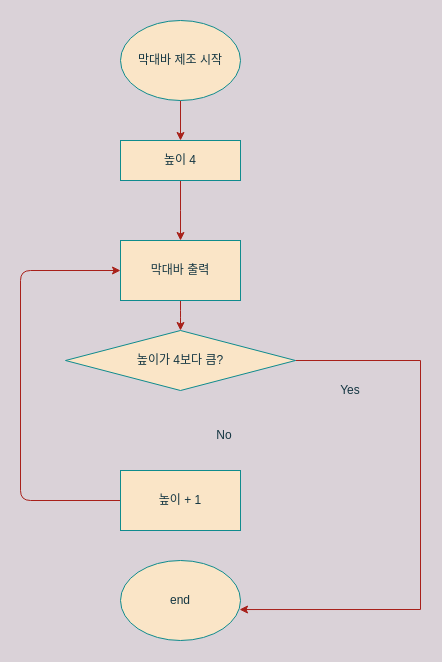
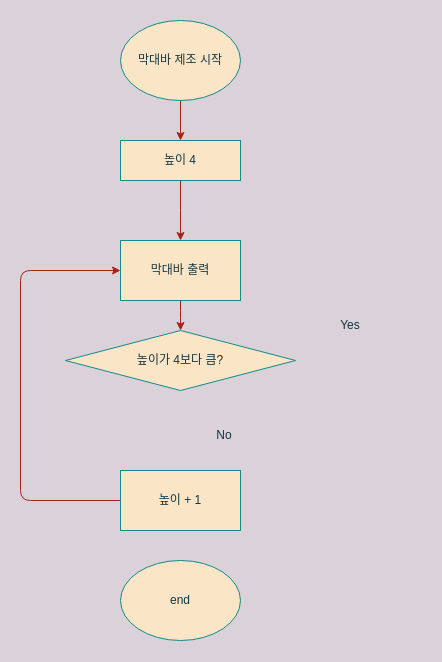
node "Yes": moved (351, 391) -> (351, 326)
edge "높이가 4보다 큼?" -> "end": removed
